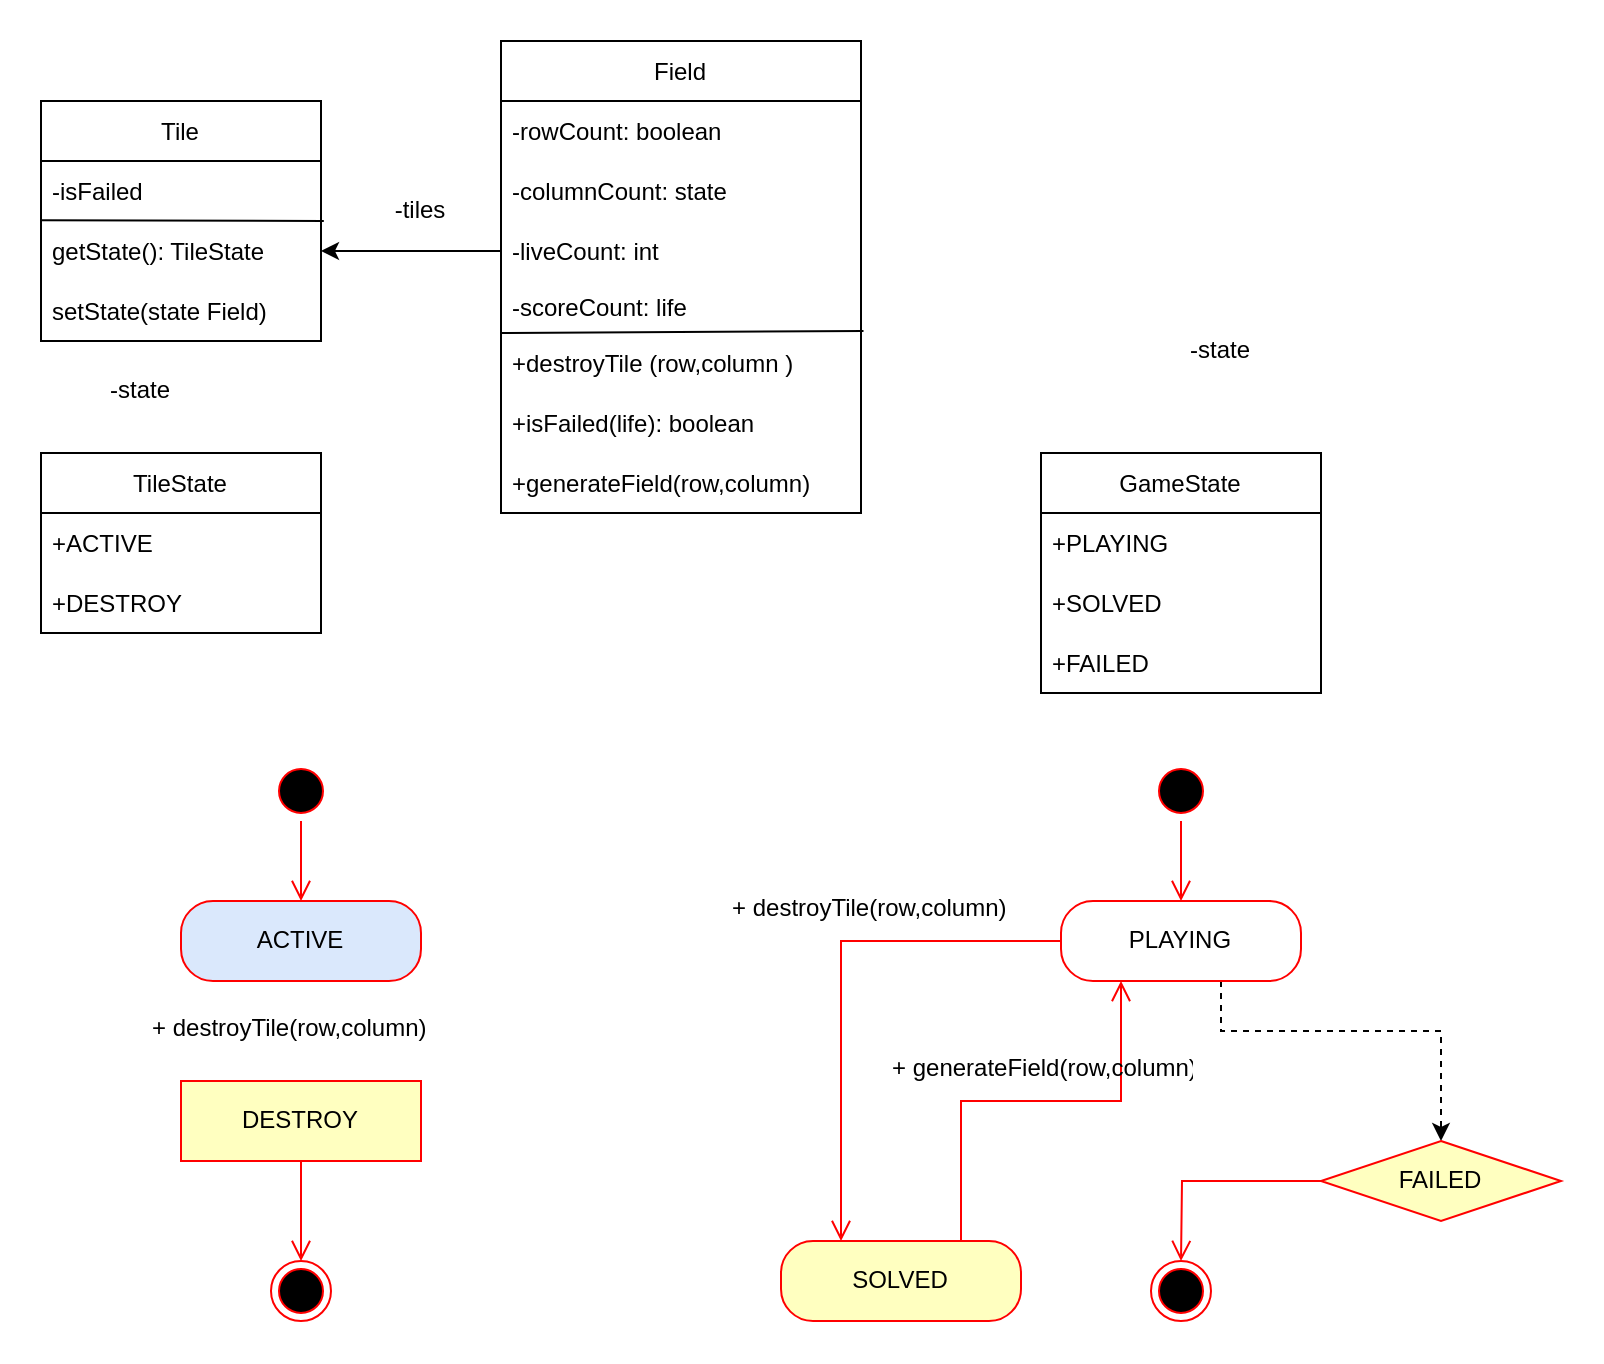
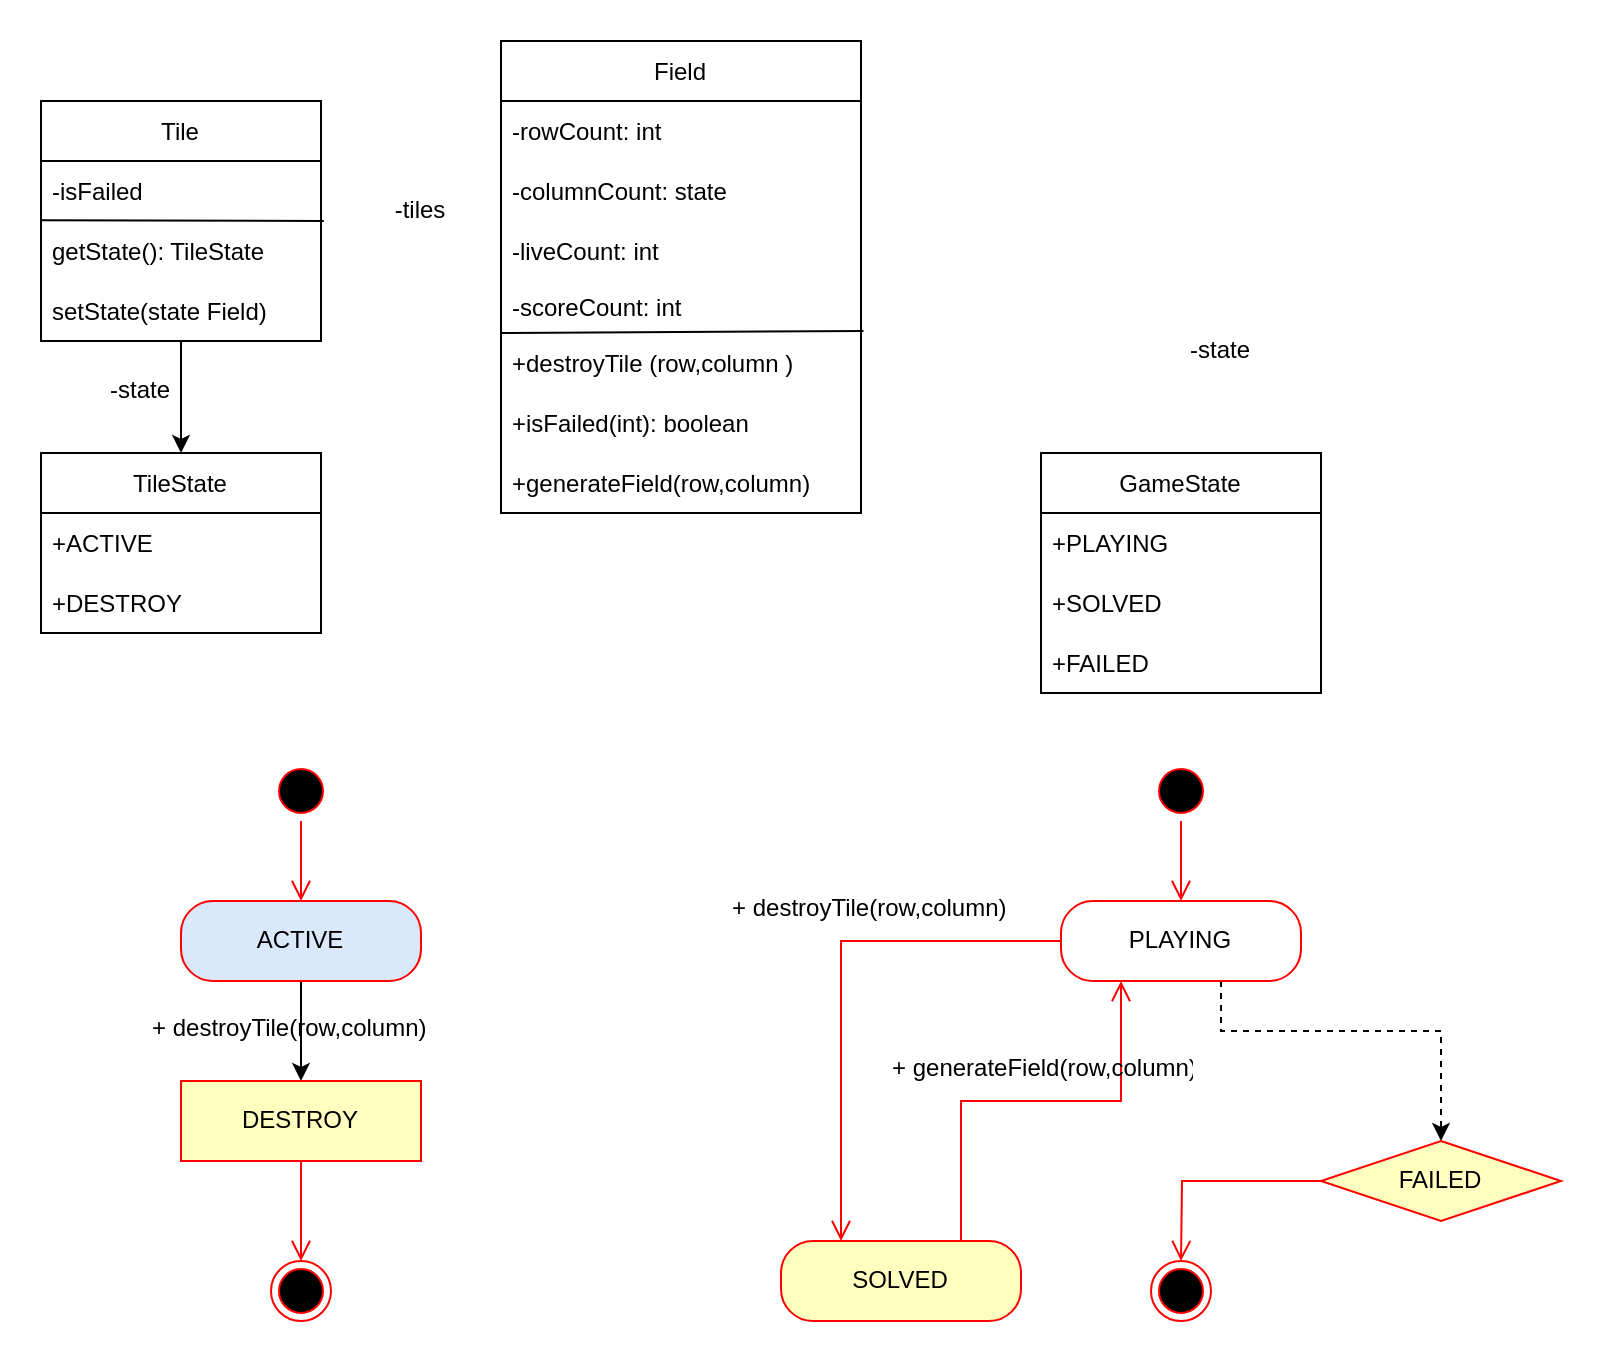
node "-rowCount: boolean": label "-rowCount: boolean" -> "-rowCount: int"
edge "-liveCount: int" -> "getState(): TileState": removed
node "-scoreCount: life": label "-scoreCount: life" -> "-scoreCount: int"
edge "Tile" -> "TileState": added
node "+isFailed(life): boolean": label "+isFailed(life): boolean" -> "+isFailed(int): boolean"
edge "ACTIVE" -> "DESTROY": added
